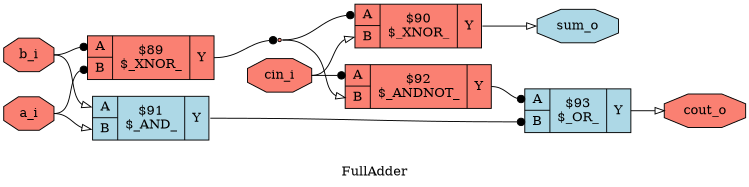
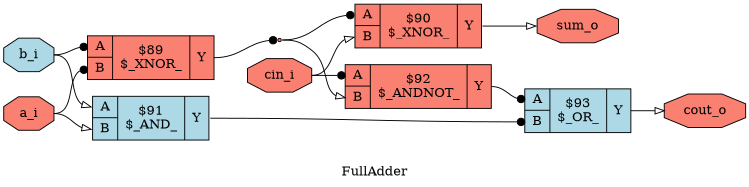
node "sum_o": fillcolor lightblue -> salmon
node "b_i": fillcolor salmon -> lightblue
